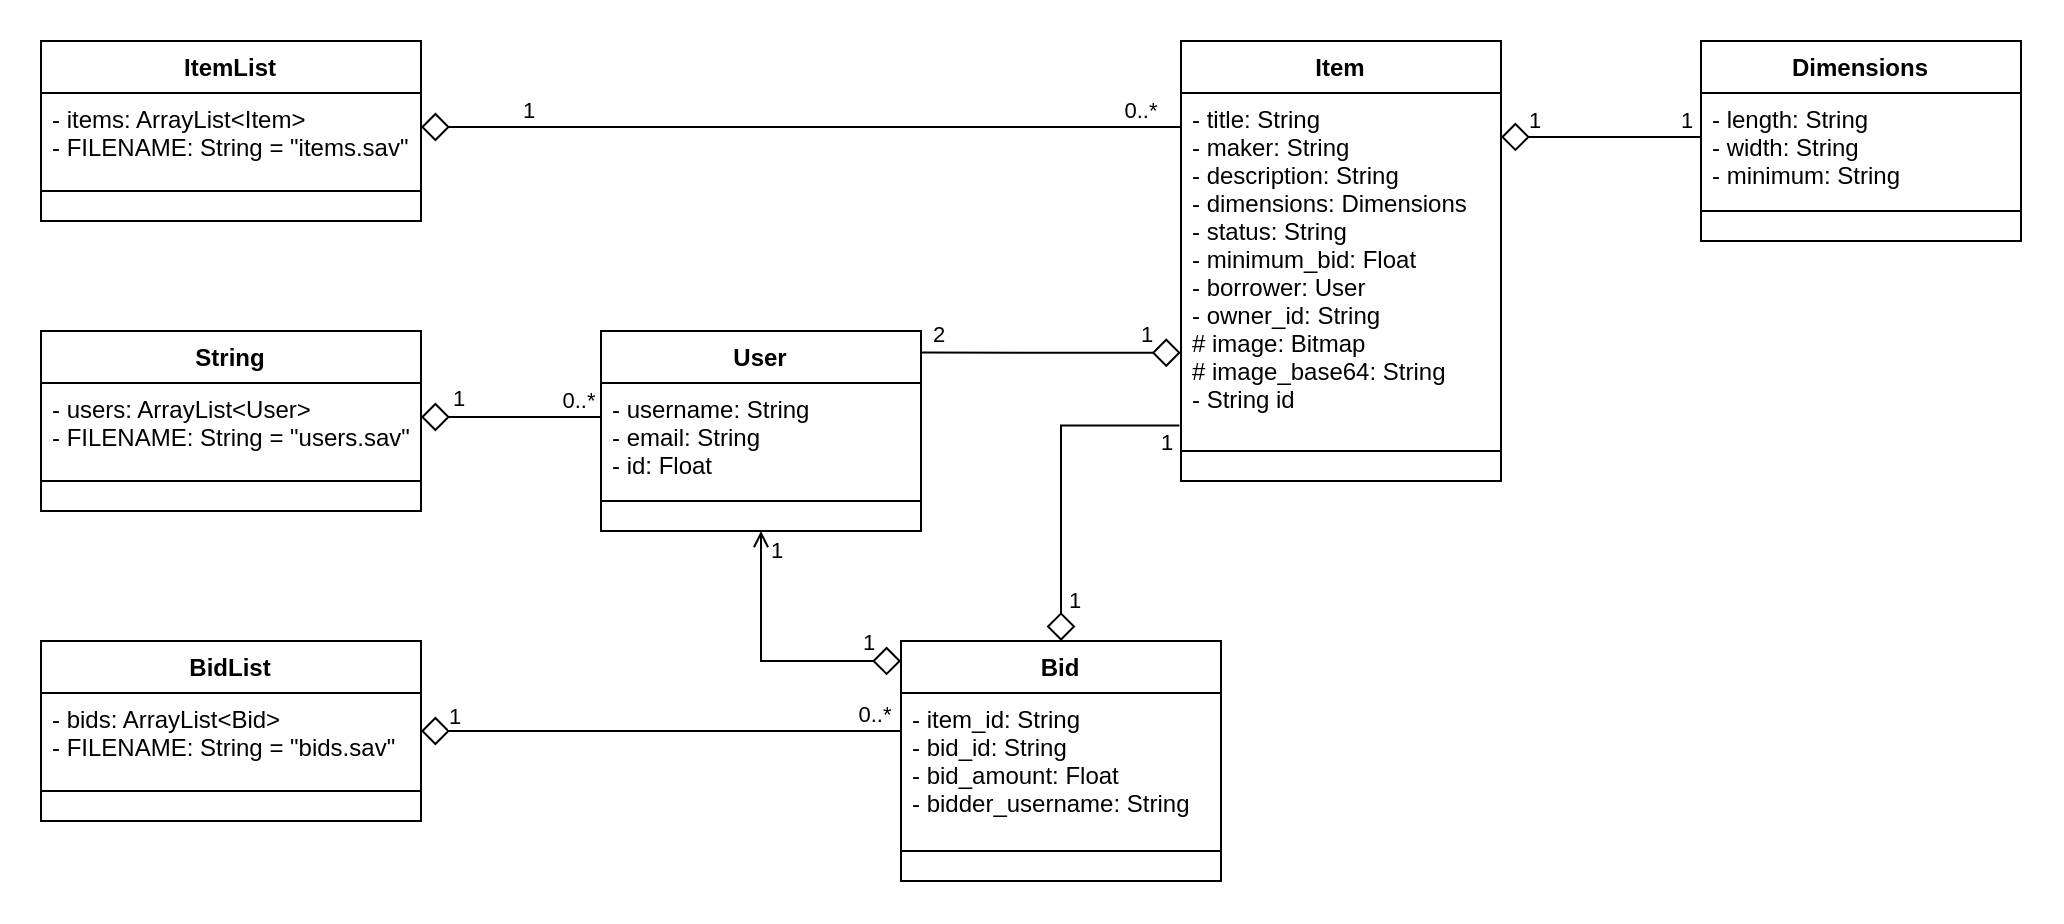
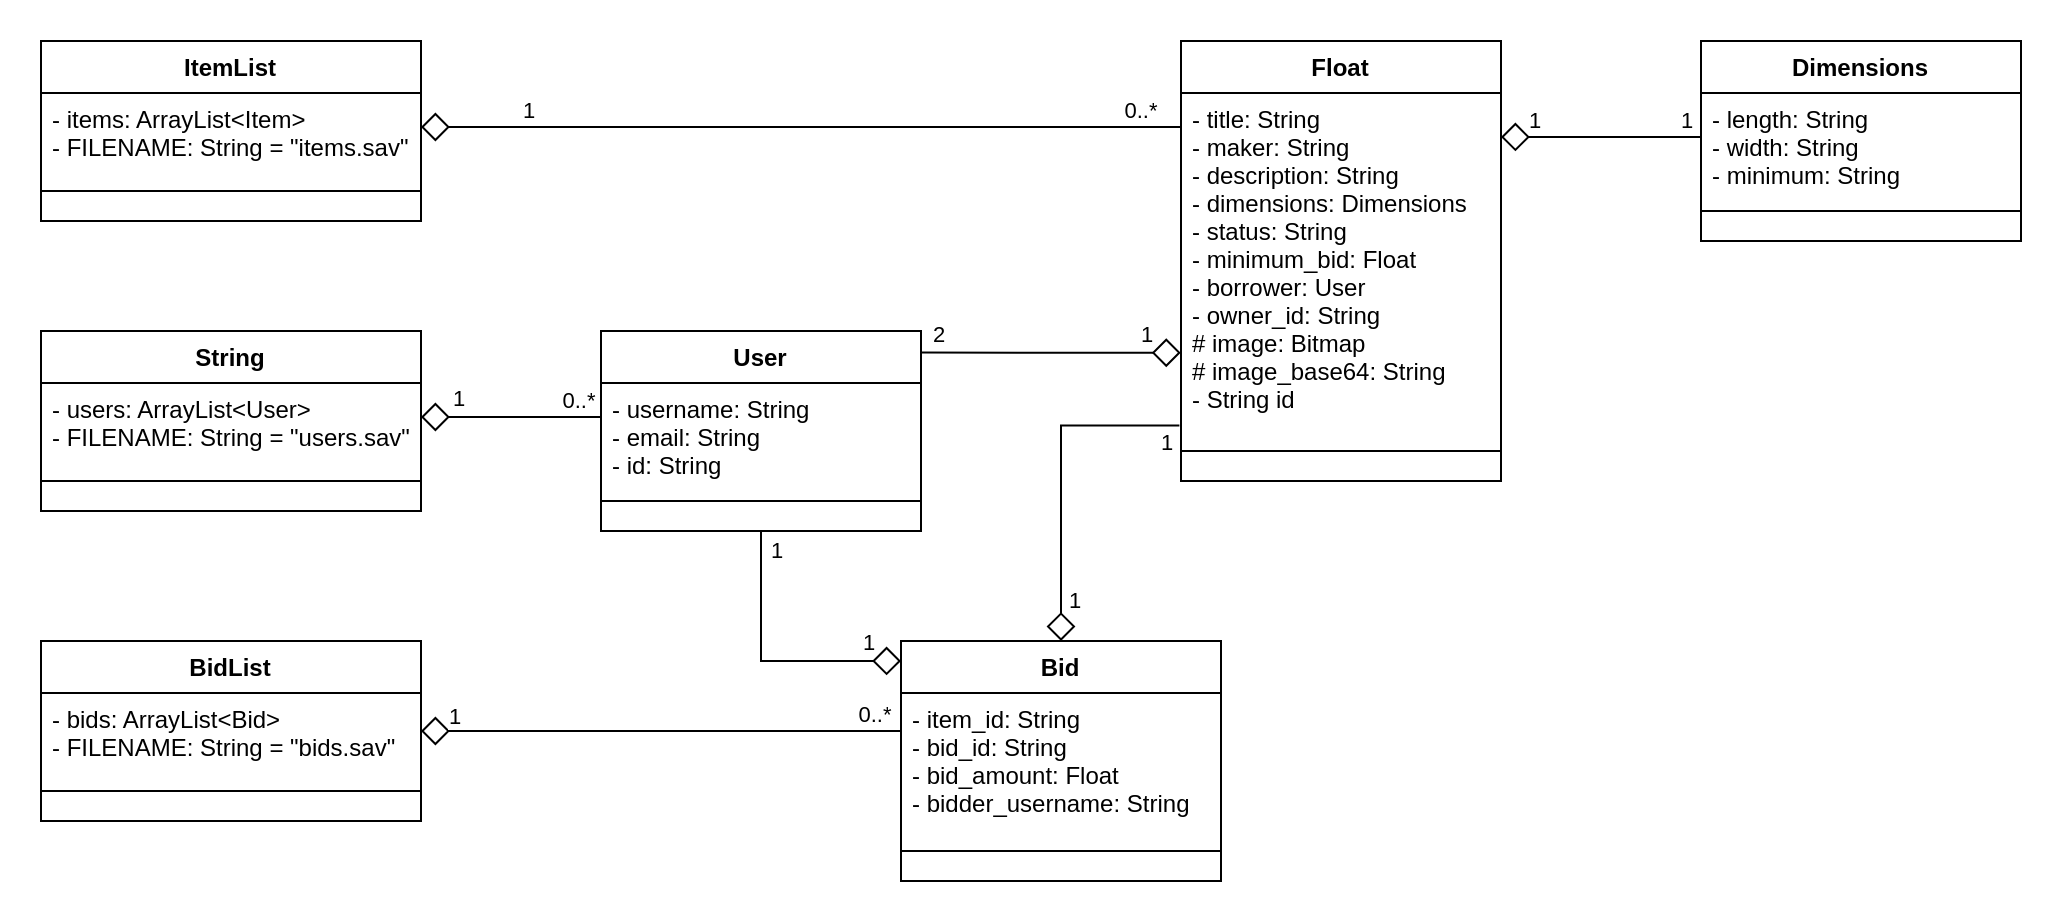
node "Item": label "Item" -> "Float"
node "- username: String - email: String - id: Float": label "- username: String - email: String - id: Float" -> "- username: String - email: String - id: String"
edge "User" -- "Bid": arrowhead open -> none
